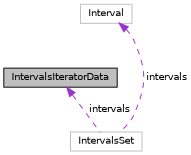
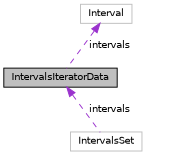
edge "IntervalsSet" -> "Interval": now "IntervalsIteratorData" -> "Interval"
